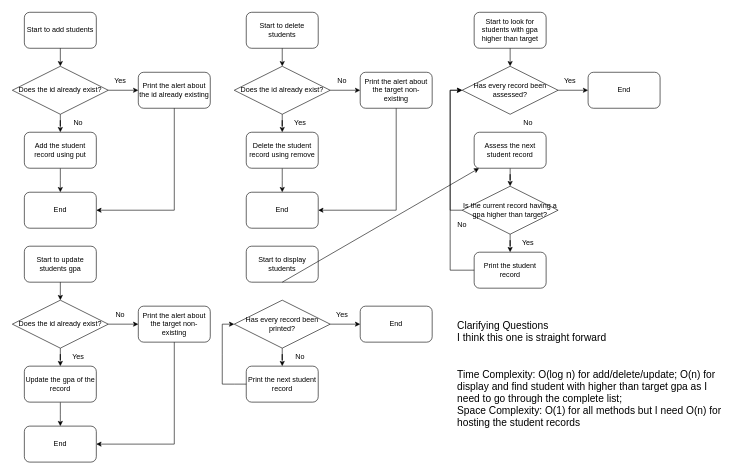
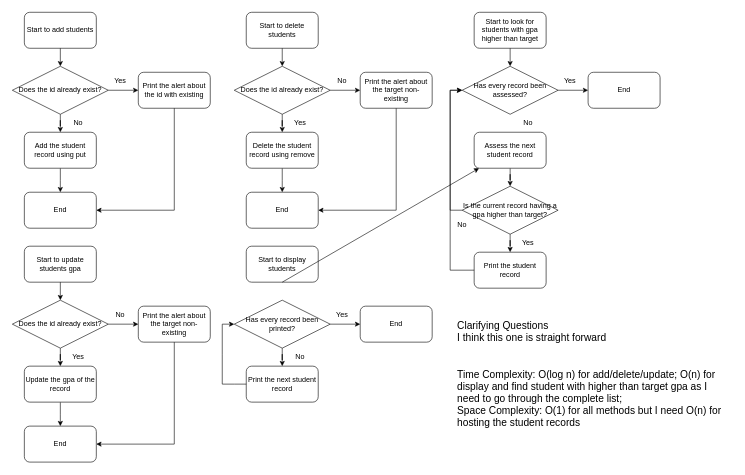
node "Print the alert about the id already existing": label "Print the alert about the id already existing" -> "Print the alert about the id with existing"
